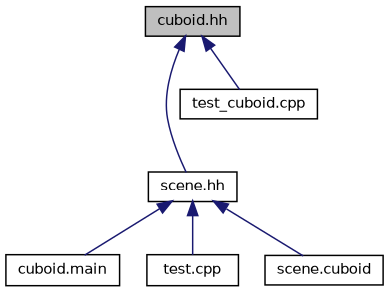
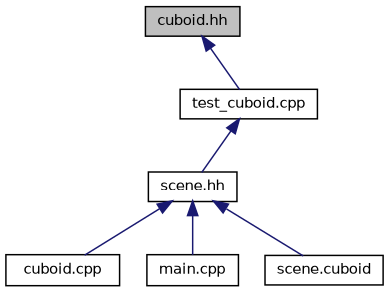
edge "scene.hh" -> "cuboid.hh": now "scene.hh" -> "test_cuboid.cpp"
node "cuboid.main": label "cuboid.main" -> "cuboid.cpp"
node "test.cpp": label "test.cpp" -> "main.cpp"
